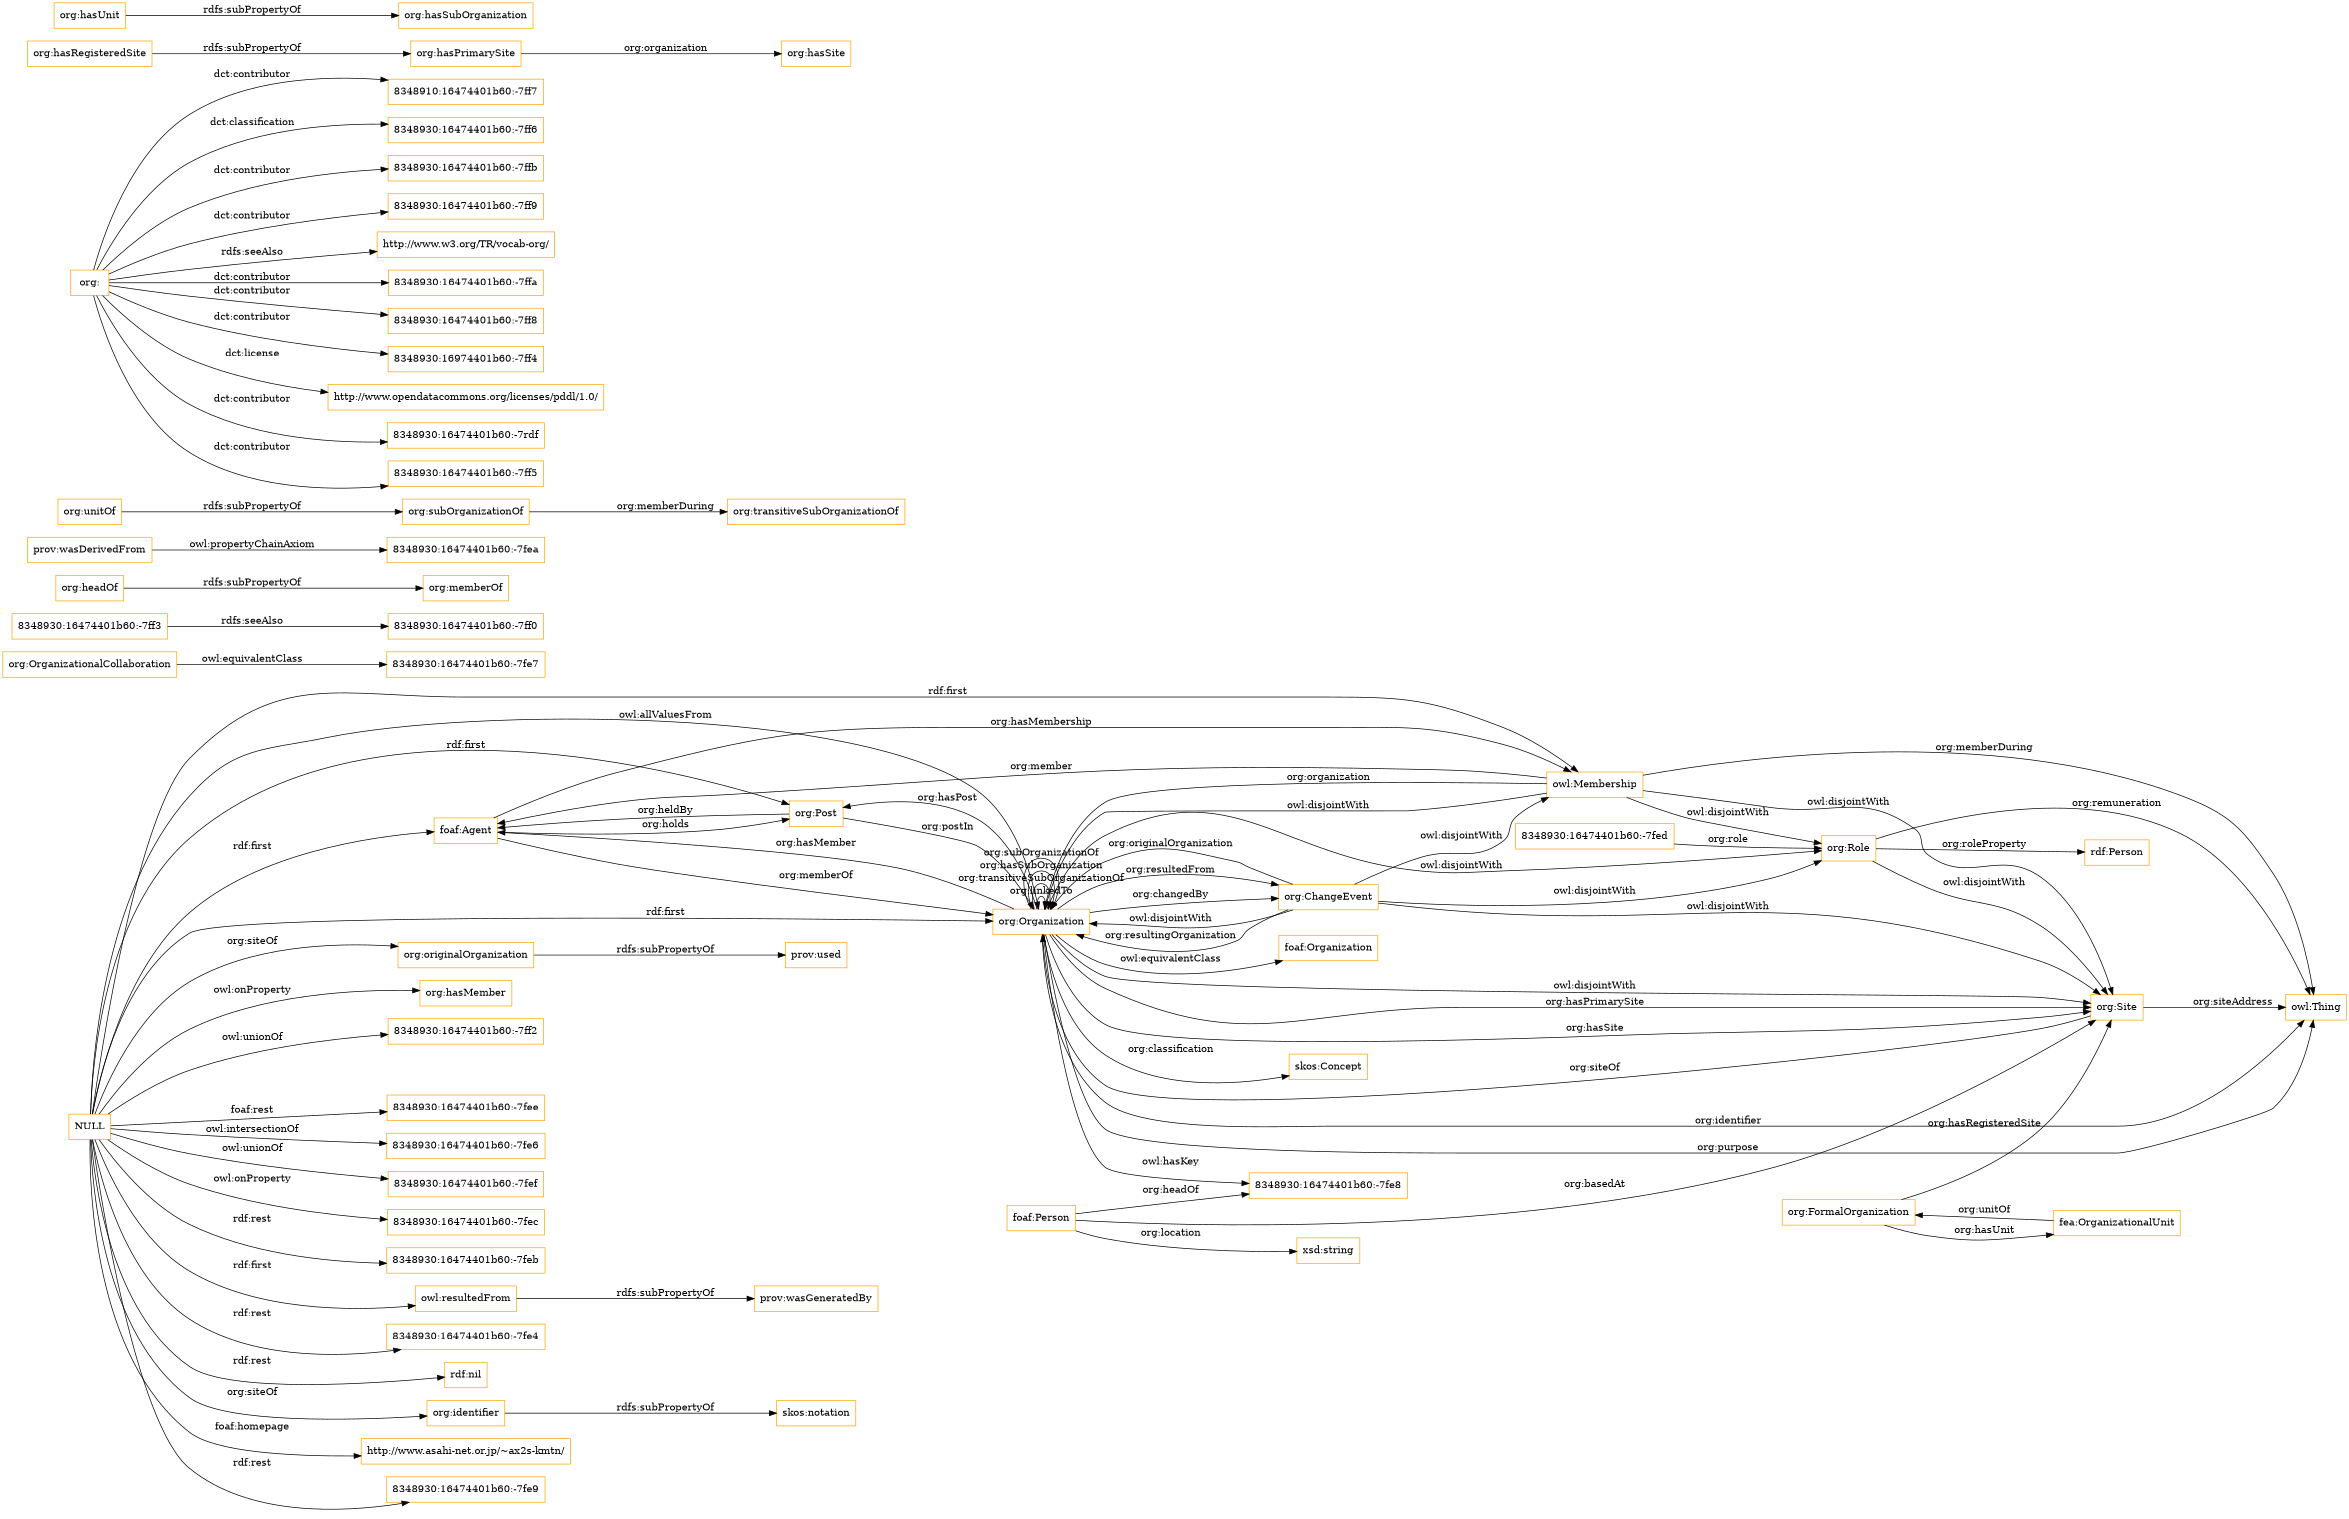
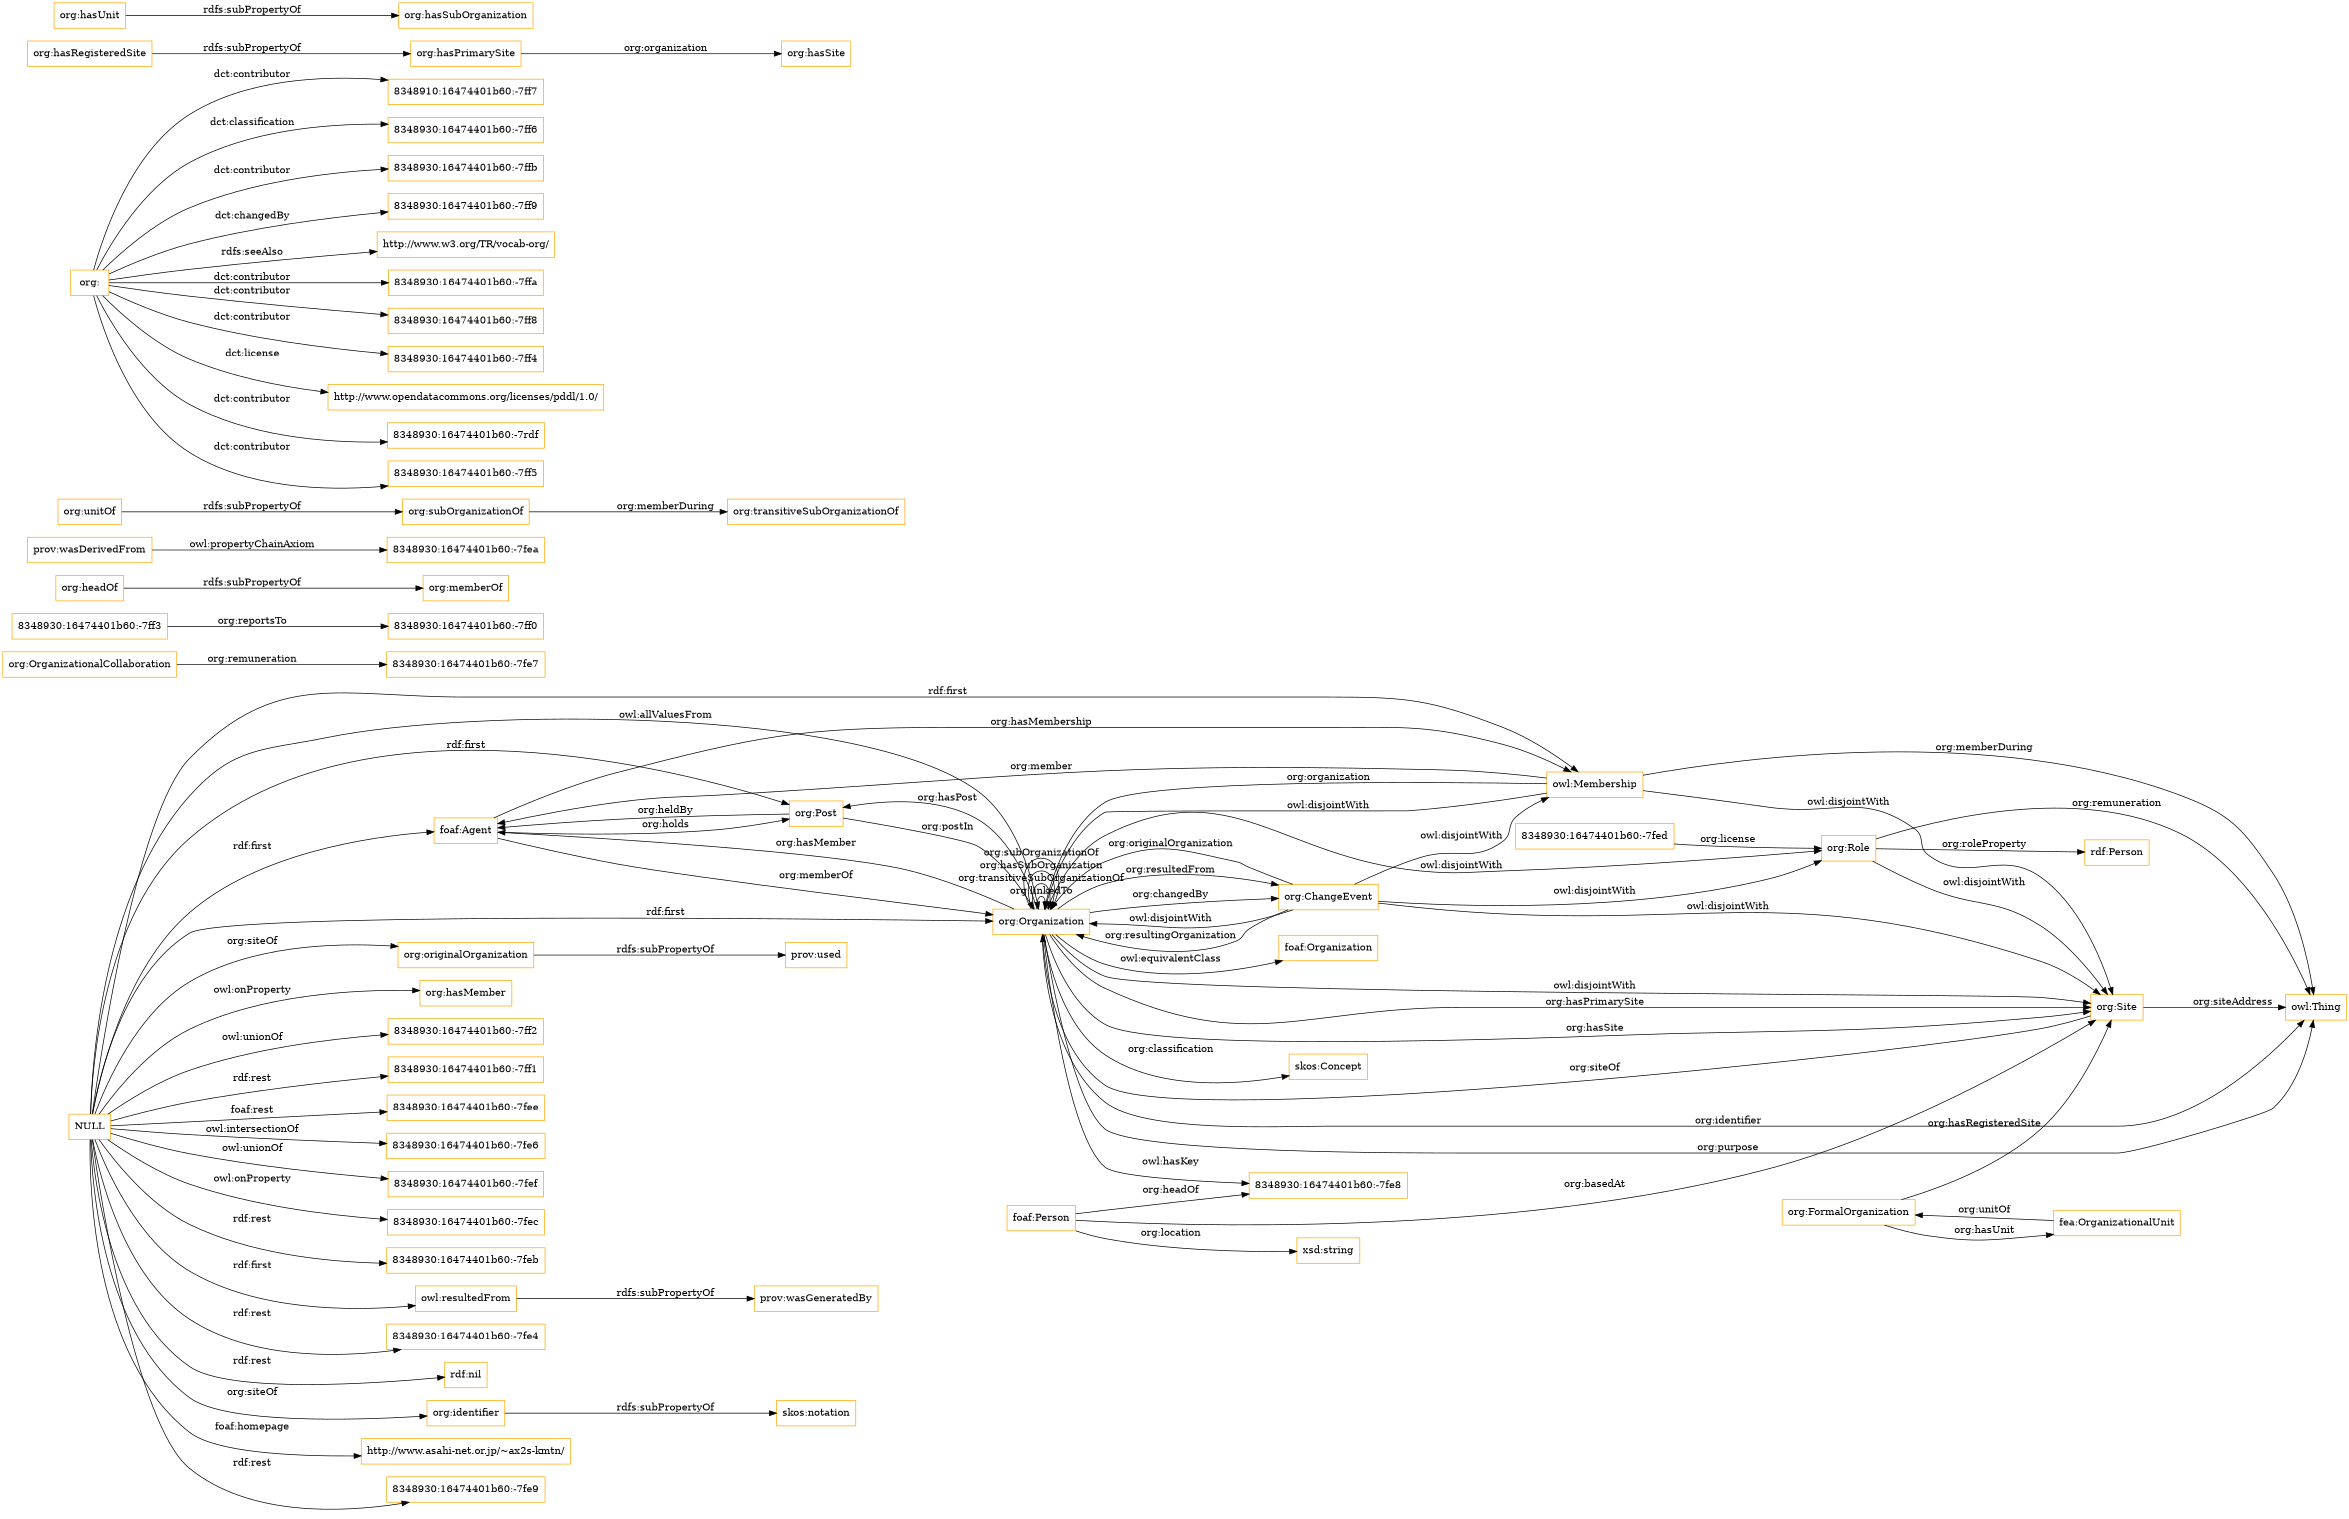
edge "org:" -> "8348930:16474401b60:-7ff9": label "dct:contributor" -> "dct:changedBy"
node "8348930:16974401b60:-7ff4": label "8348930:16974401b60:-7ff4" -> "8348930:16474401b60:-7ff4"
edge "8348930:16474401b60:-7ff3" -> "8348930:16474401b60:-7ff0": label "rdfs:seeAlso" -> "org:reportsTo"
edge "org:OrganizationalCollaboration" -> "8348930:16474401b60:-7fe7": label "owl:equivalentClass" -> "org:remuneration"
edge "owl:Membership" -> "org:Role": removed, label "owl:disjointWith"
edge "8348930:16474401b60:-7fed" -> "org:Role": label "org:role" -> "org:license"
node "8348930:16474401b60:-7ff1": added
